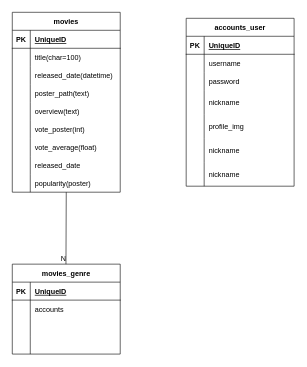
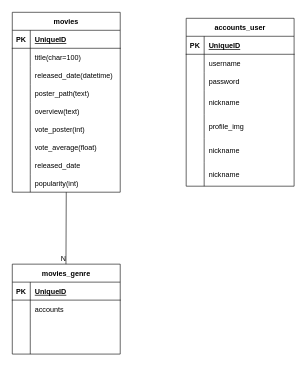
node "popularity(poster)": label "popularity(poster)" -> "popularity(int)"
